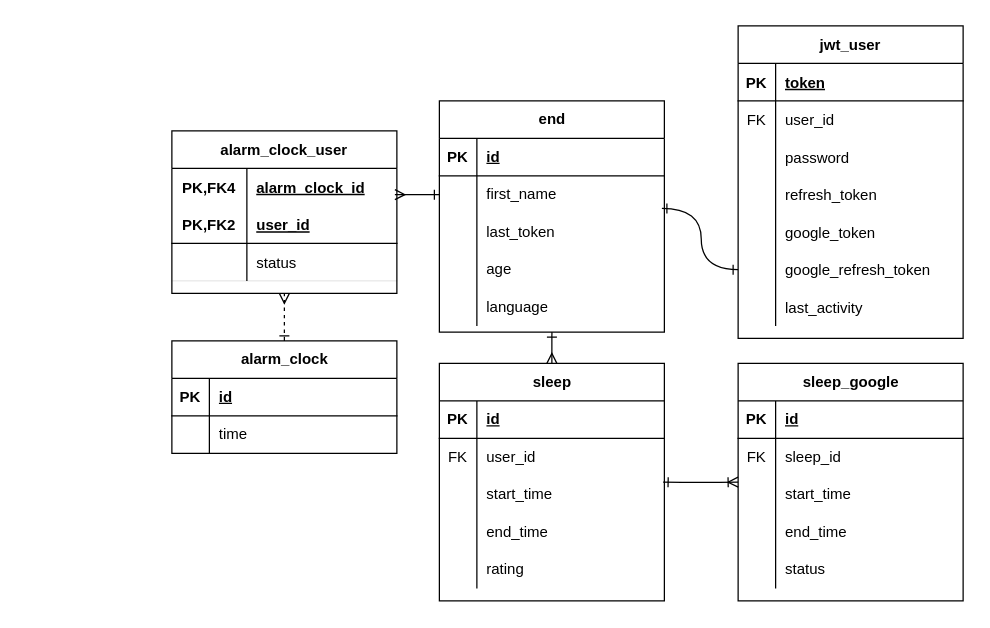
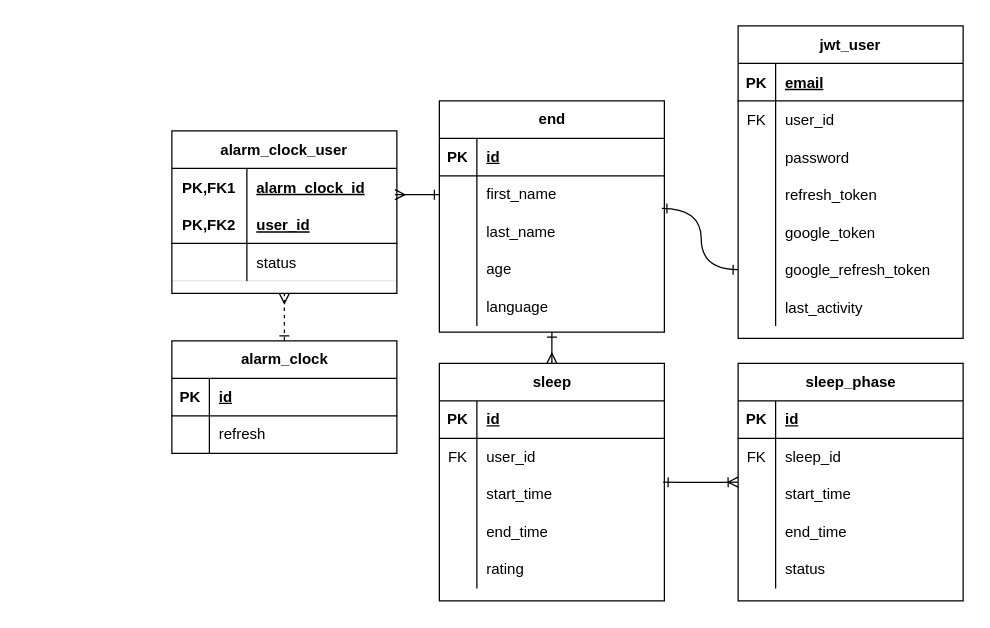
node "token": label "token" -> "email"
node "PK,FK4": label "PK,FK4" -> "PK,FK1"
node "last_token": label "last_token" -> "last_name"
node "sleep_google": label "sleep_google" -> "sleep_phase"
node "time": label "time" -> "refresh"
